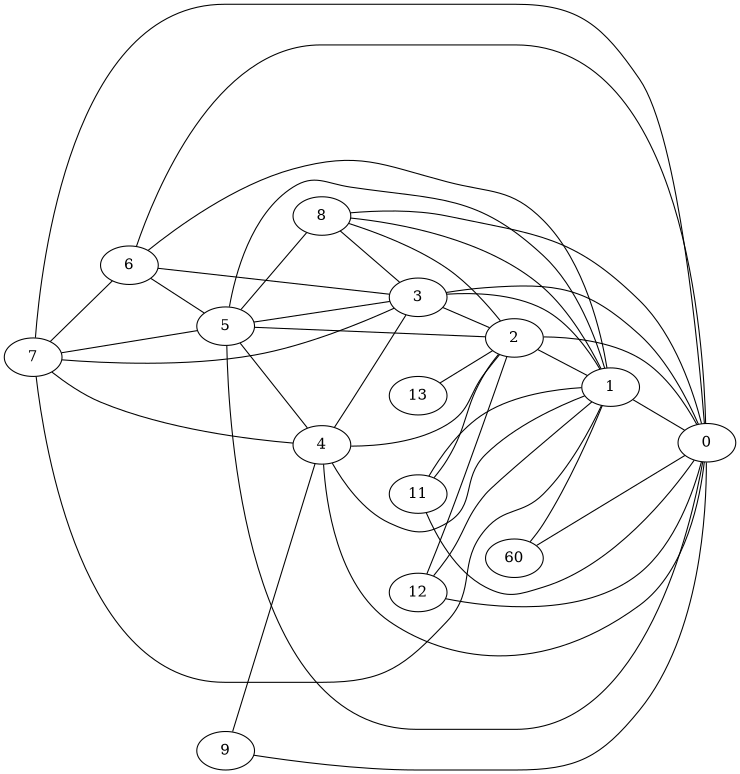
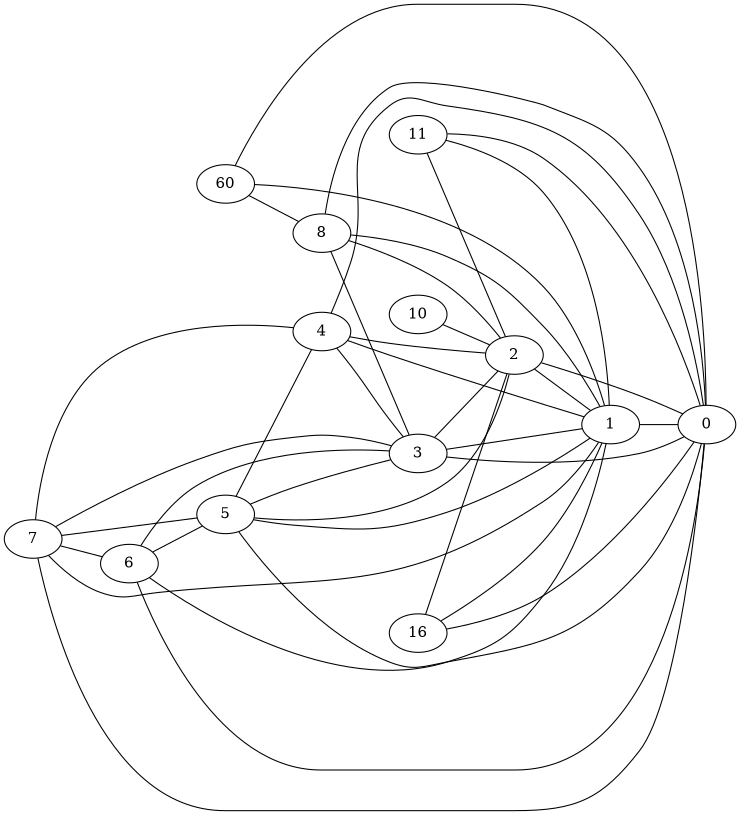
edge "8" -- "5": now "8" -- "60"
node "13": label "13" -> "10"
node "12": label "12" -> "16"
node "9": removed
